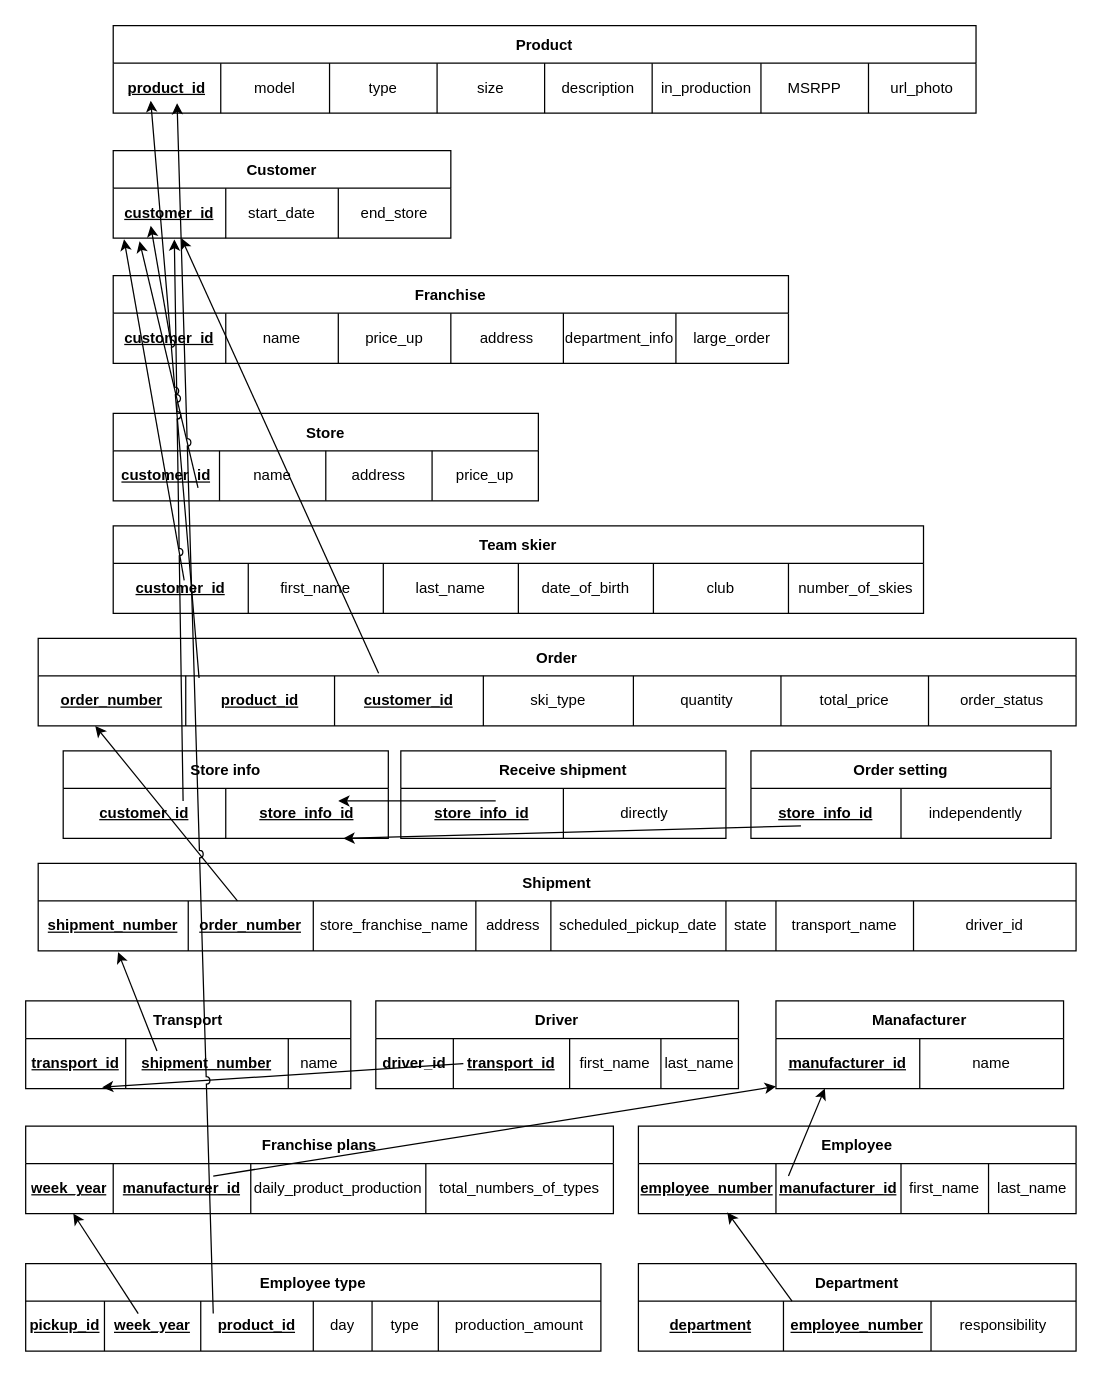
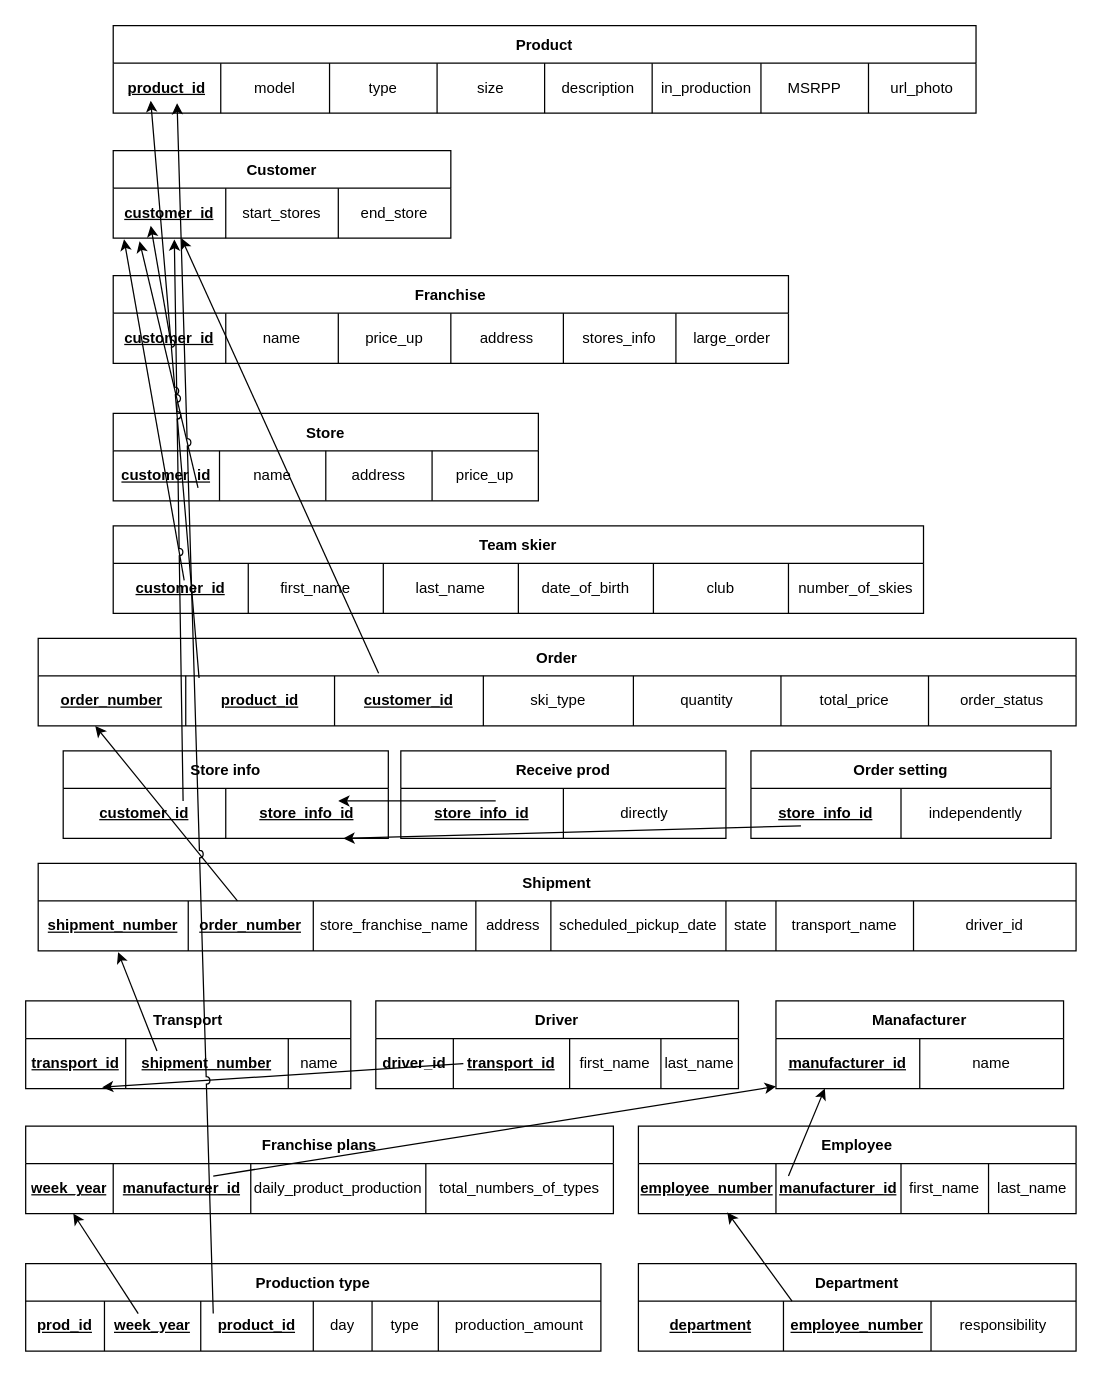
node "start_date": label "start_date" -> "start_stores"
node "department_info": label "department_info" -> "stores_info"
node "Receive shipment": label "Receive shipment" -> "Receive prod"
node "Employee type": label "Employee type" -> "Production type"
node "pickup_id": label "pickup_id" -> "prod_id"
